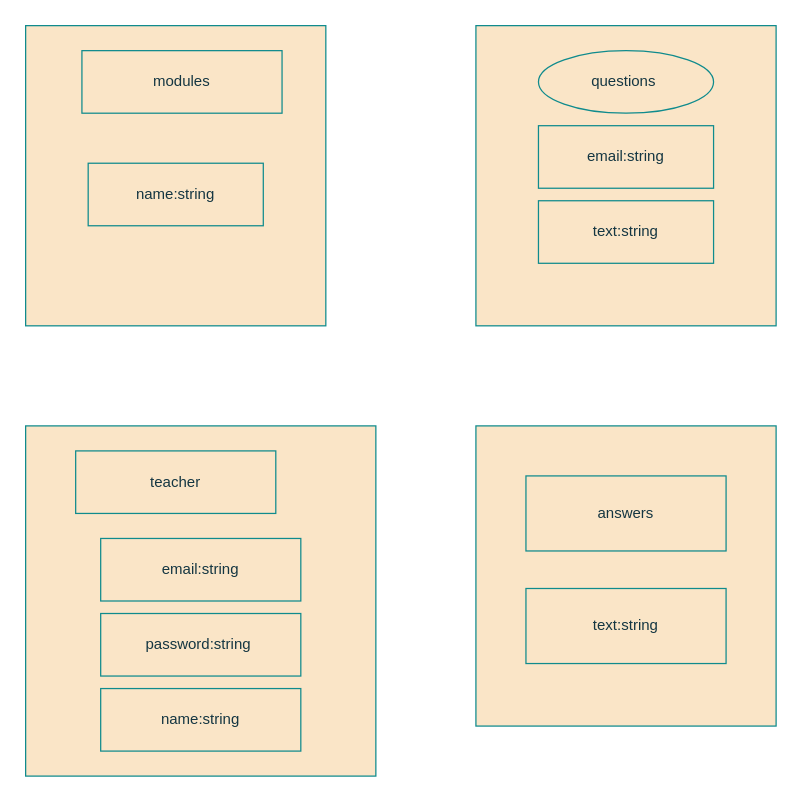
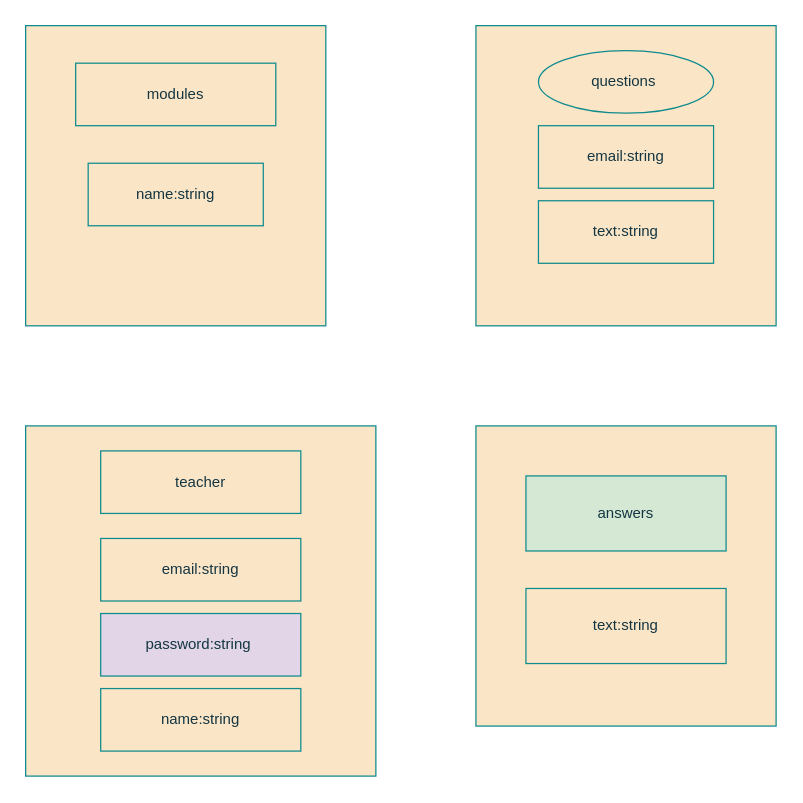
node "modules": moved (182, 82) -> (176, 94)
node "teacher": moved (176, 482) -> (201, 482)
node "answers": fillcolor #fae5c7 -> #d5e8d4
node "password:string": fillcolor #fae5c7 -> #e1d5e7
